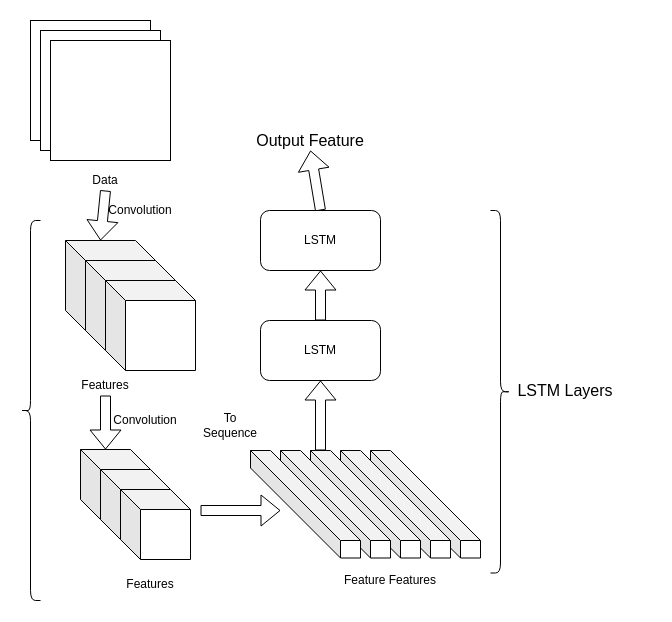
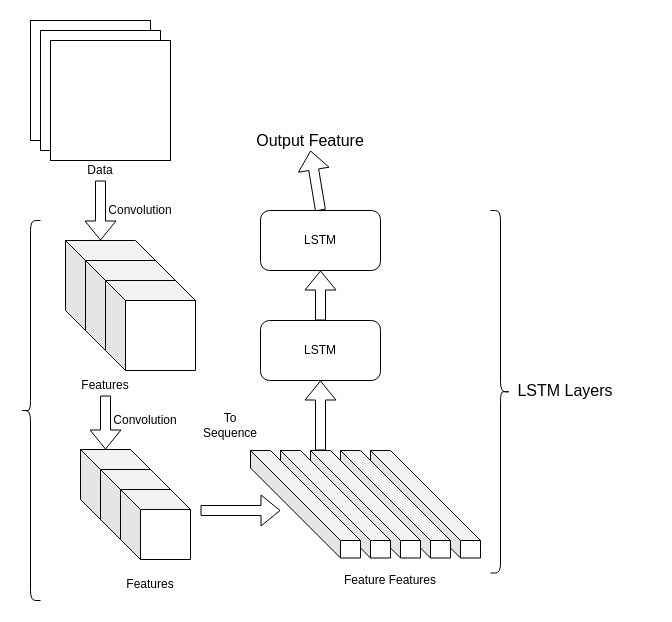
node "Data": moved (106, 181) -> (101, 171)
